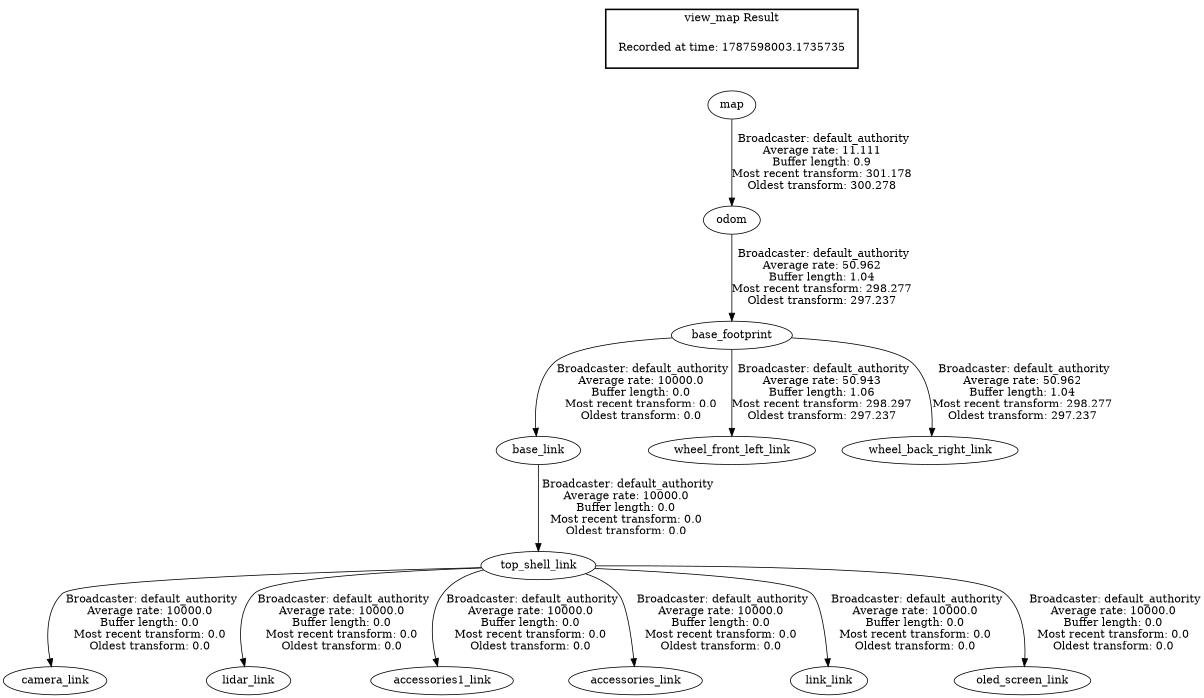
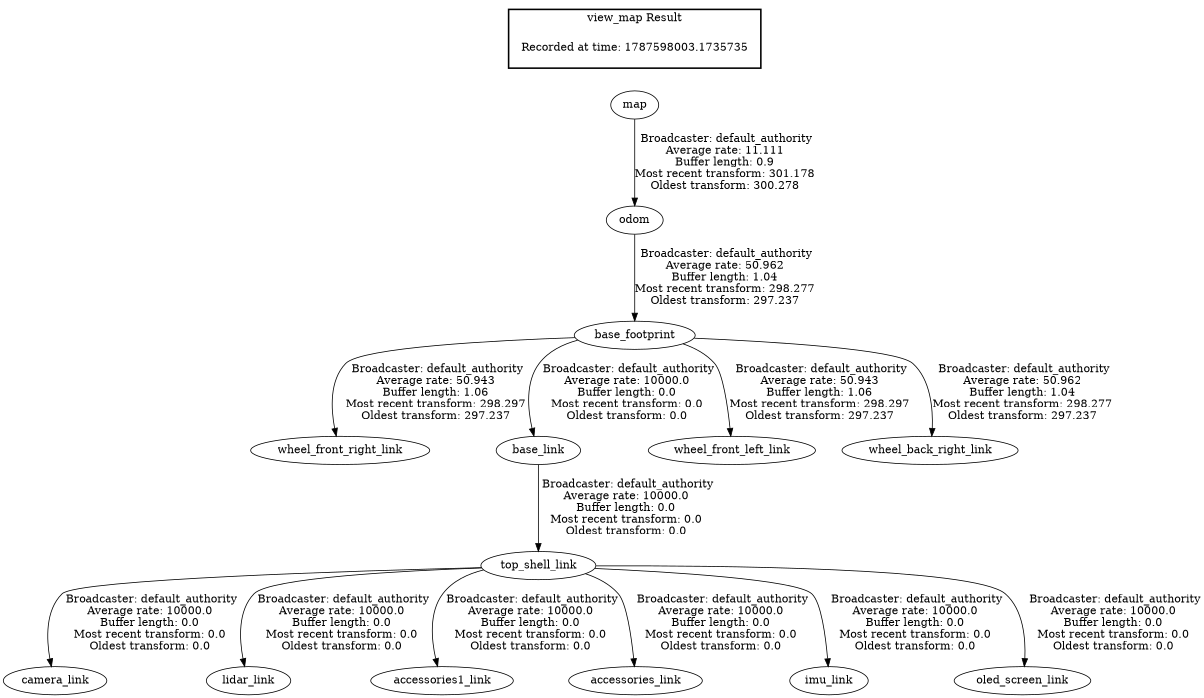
node "wheel_front_right_link": added
node "link_link": label "link_link" -> "imu_link"
